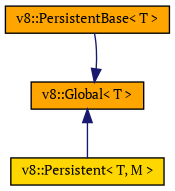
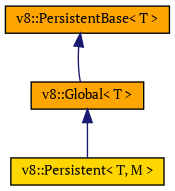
edge "v8::PersistentBase< T >" -> "v8::Global< T >": reversed
